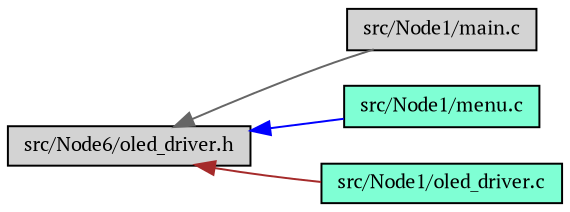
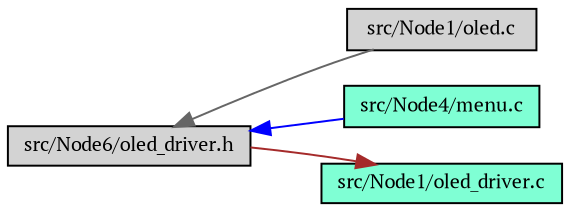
node "src/Node1/main.c": label "src/Node1/main.c" -> "src/Node1/oled.c"
node "src/Node1/menu.c": label "src/Node1/menu.c" -> "src/Node4/menu.c"
edge "src/Node1/oled_driver.c" -> "src/Node6/oled_driver.h": reversed
